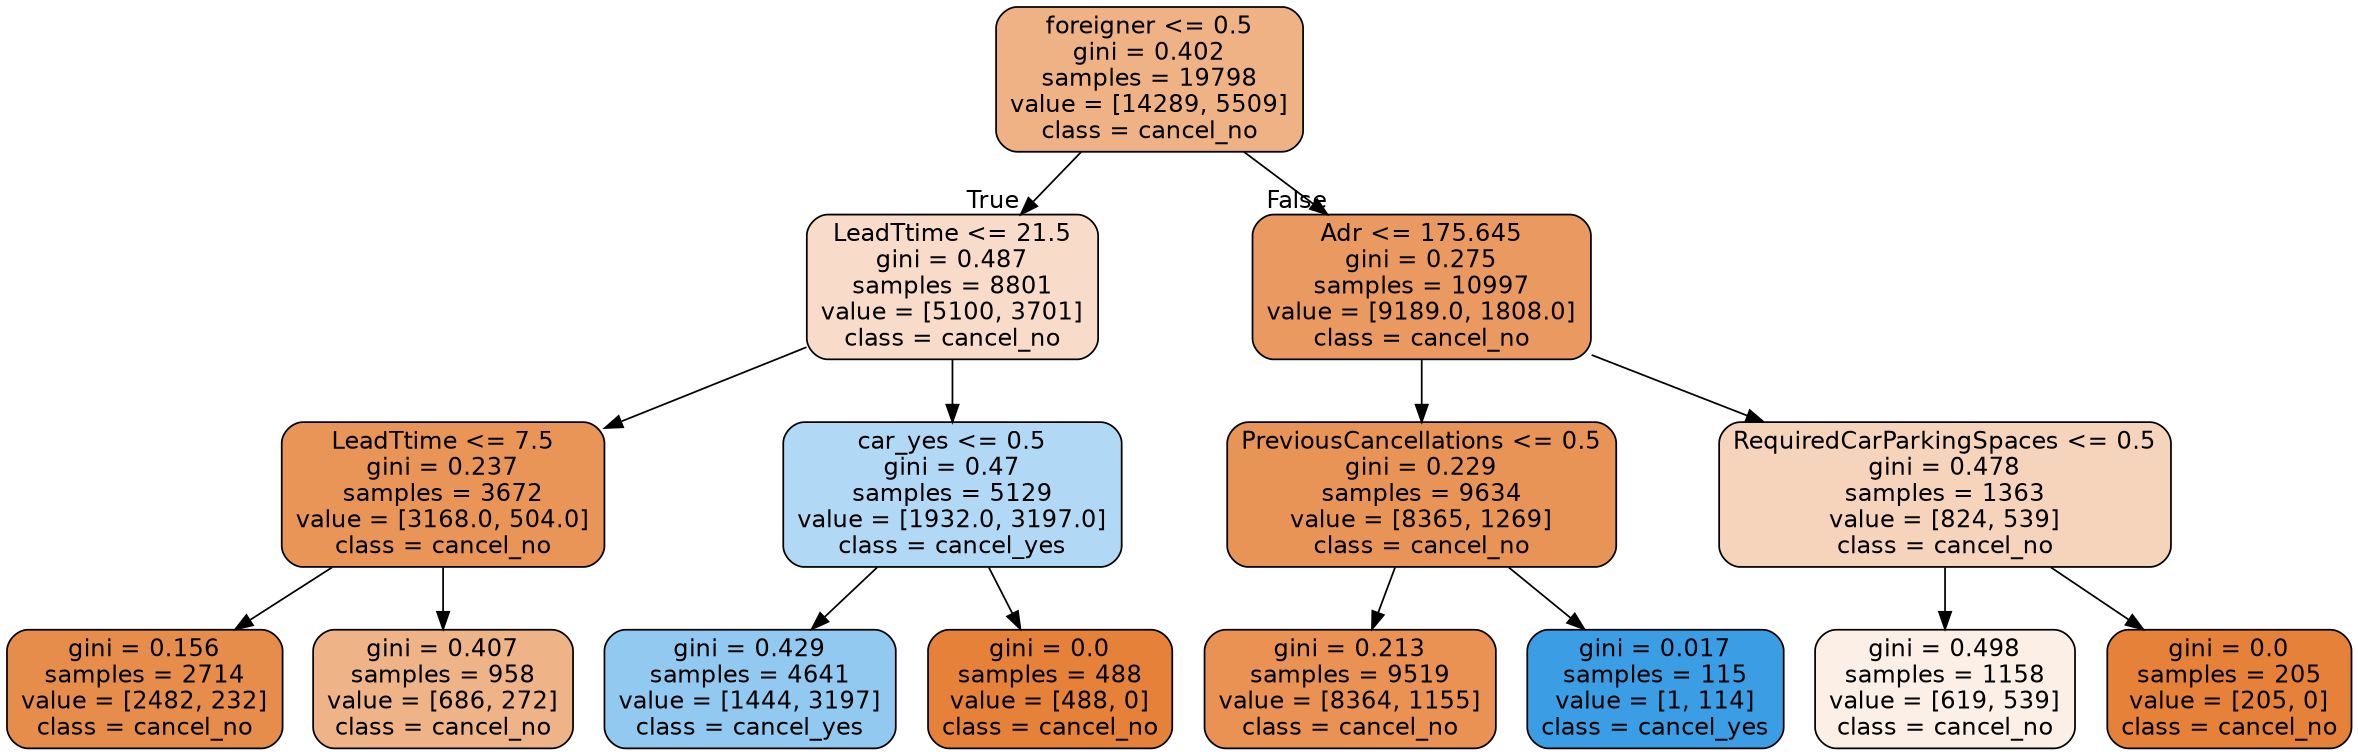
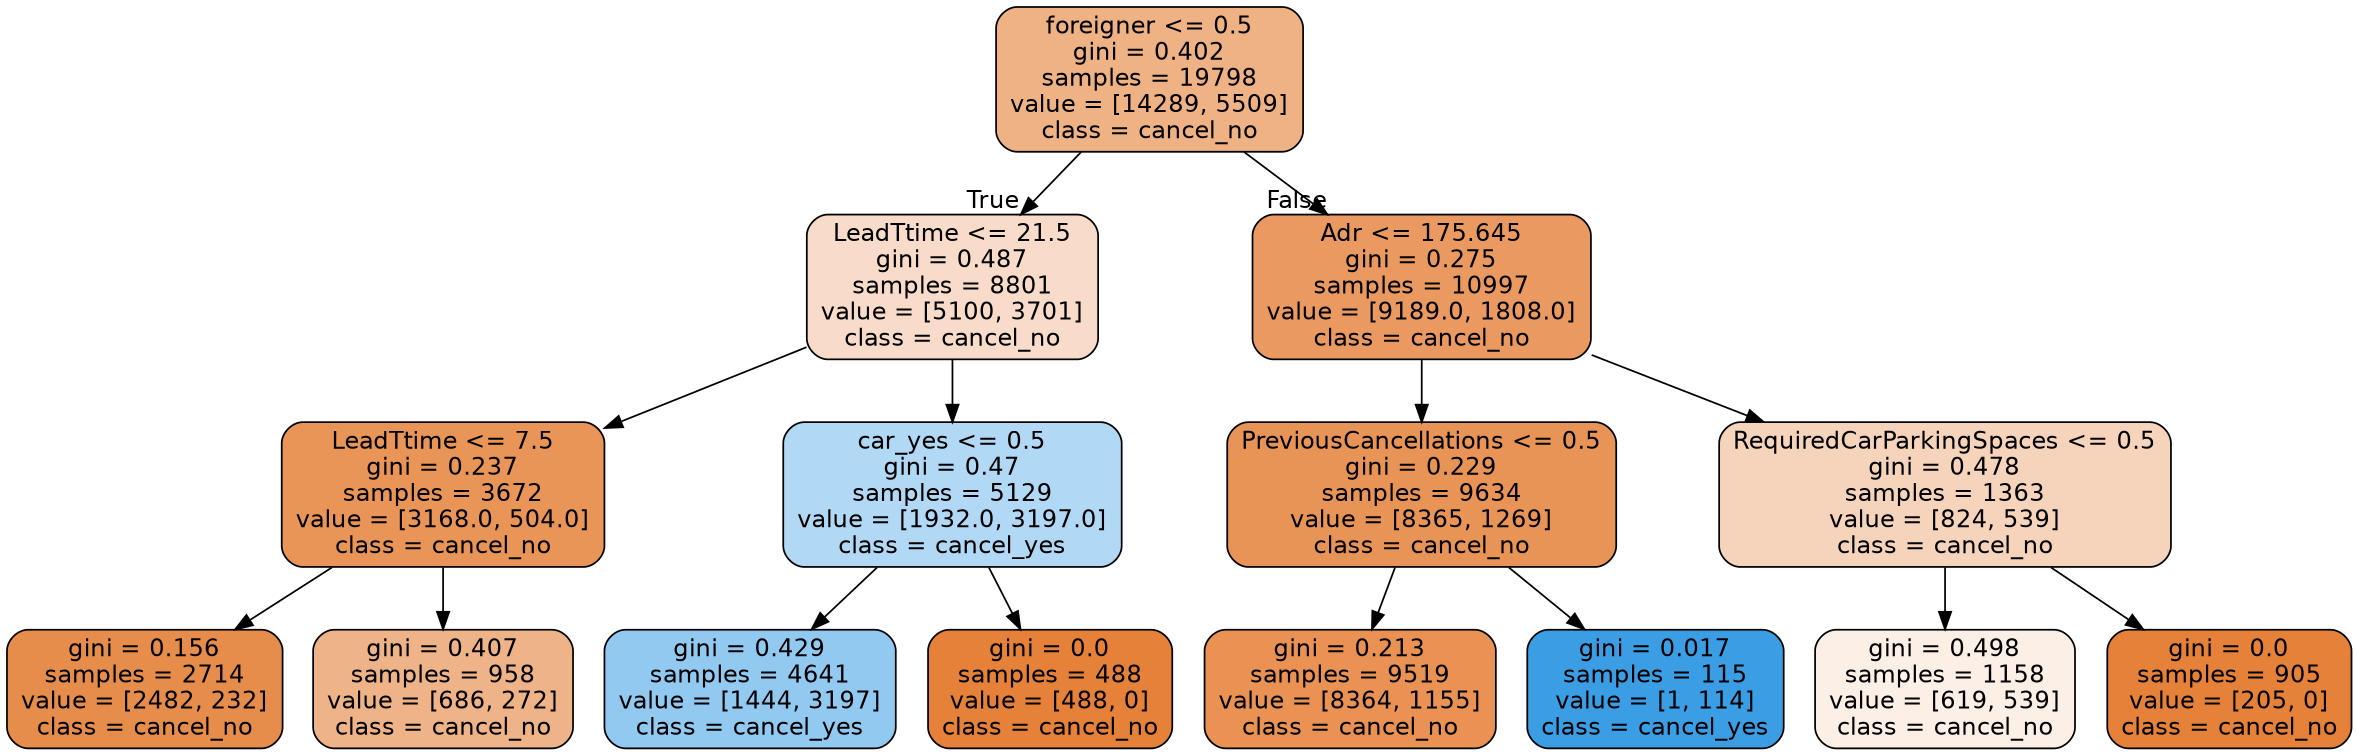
node "gini = 0.0 samples = 205 value = [205, 0] class = cancel_no": label "gini = 0.0 samples = 205 value = [205, 0] class = cancel_no" -> "gini = 0.0 samples = 905 value = [205, 0] class = cancel_no"
